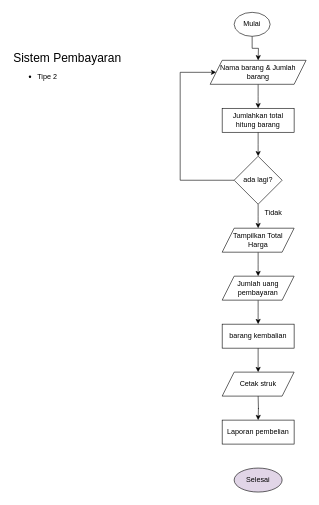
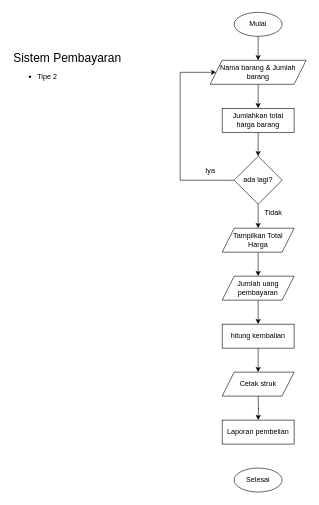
node "Mulai": size 36x24 -> 48x24
node "Jumlahkan total hitung barang": label "Jumlahkan total hitung barang" -> "Jumlahkan total harga barang"
node "Iya": added
node "barang kembalian": label "barang kembalian" -> "hitung kembalian"
node "Selesai": fillcolor #e1d5e7 -> #ffffff
